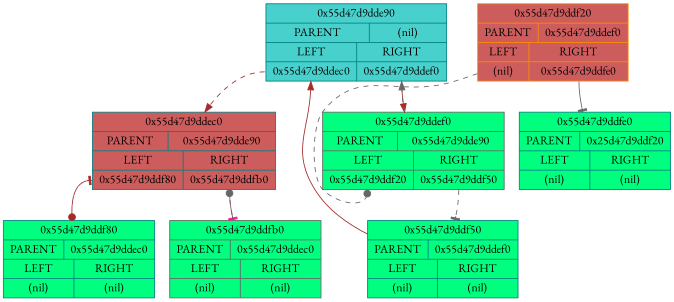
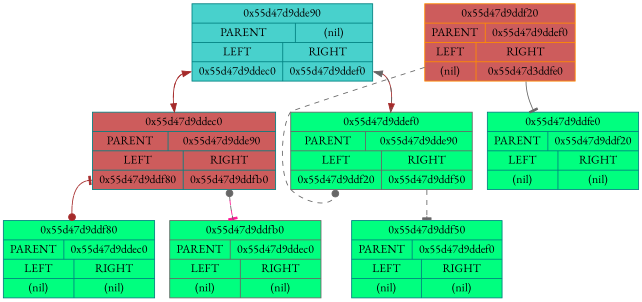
node "0x55d47d9ddf20": text "0x55d47d9ddfe0" -> "0x55d47d3ddfe0"
node "0x55d47d9ddfe0": text "0x25d47d9ddf20" -> "0x55d47d9ddf20"
edge "0x55d47d9ddf50" -> "0x55d47d9dde90": now "0x55d47d9ddec0" -> "0x55d47d9dde90"
edge "0x55d47d9ddfb0" -> "0x55d47d9ddec0": style solid -> dashed
